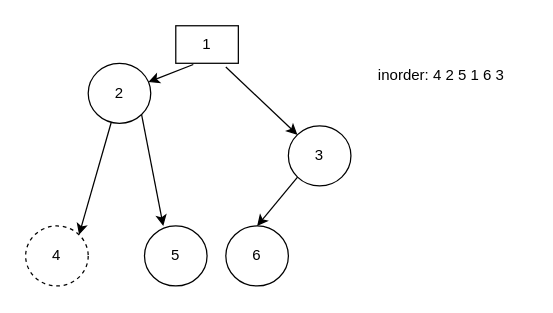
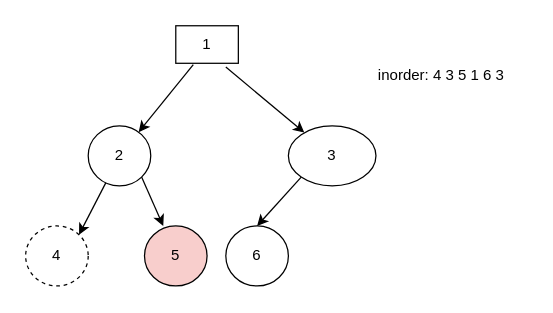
node "inorder: 4 2 5 1 6 3": label "inorder: 4 2 5 1 6 3" -> "inorder: 4 3 5 1 6 3"
node "2": moved (119, 93) -> (119, 156)
node "3": size 63x60 -> 88x60
node "5": fillcolor #ffffff -> #f8cecc
